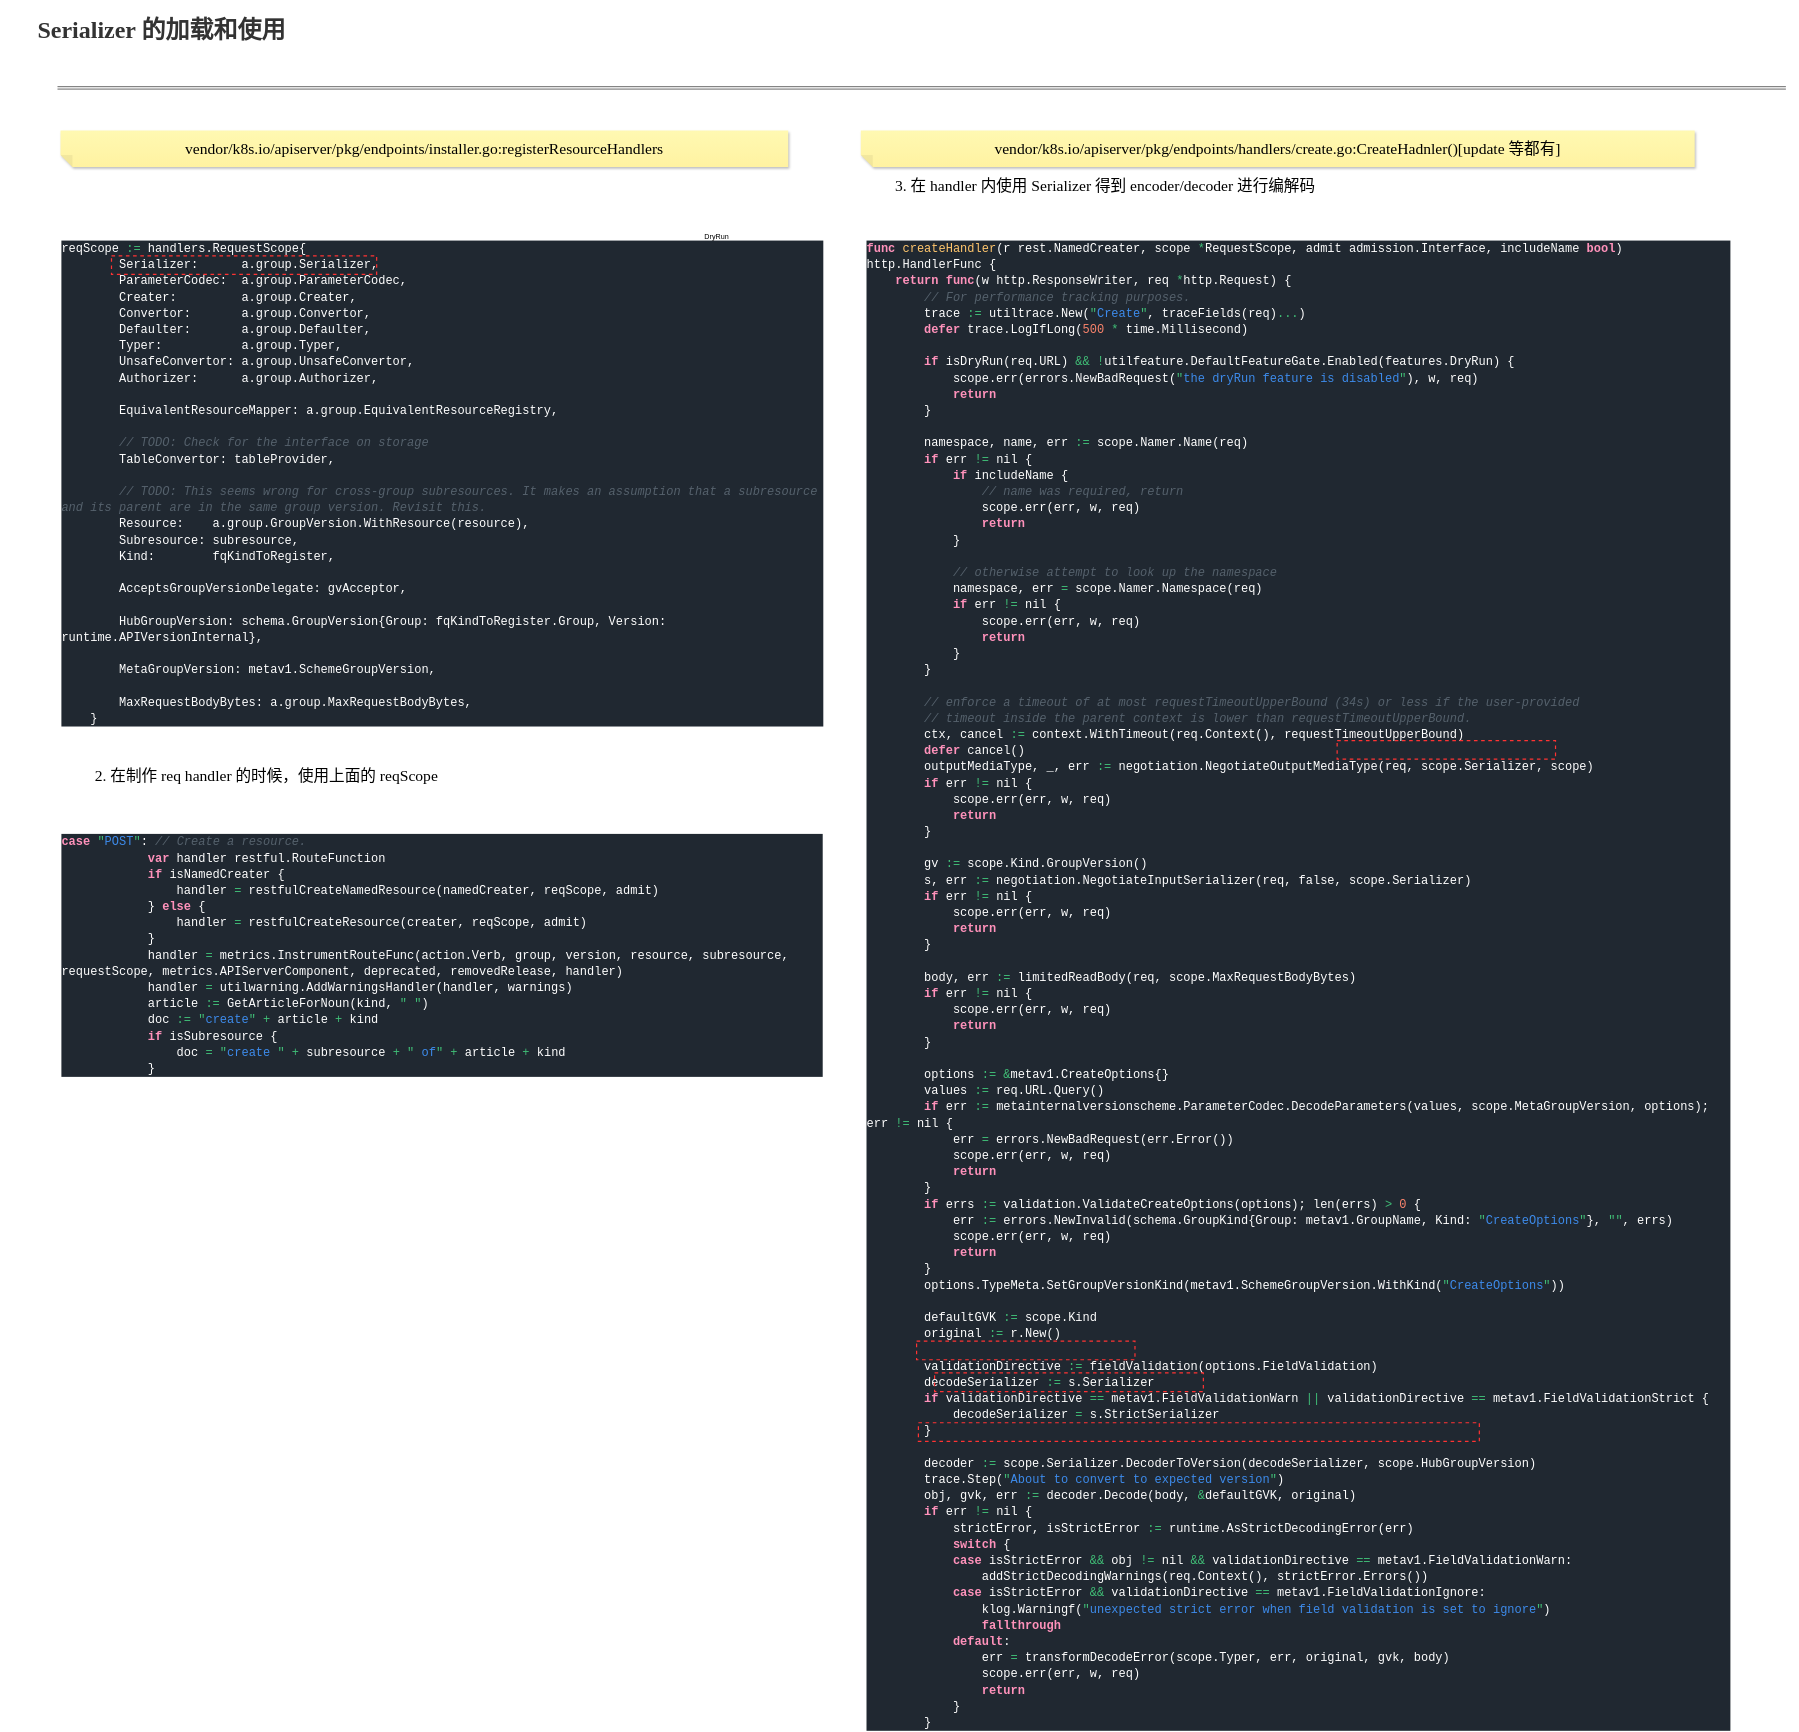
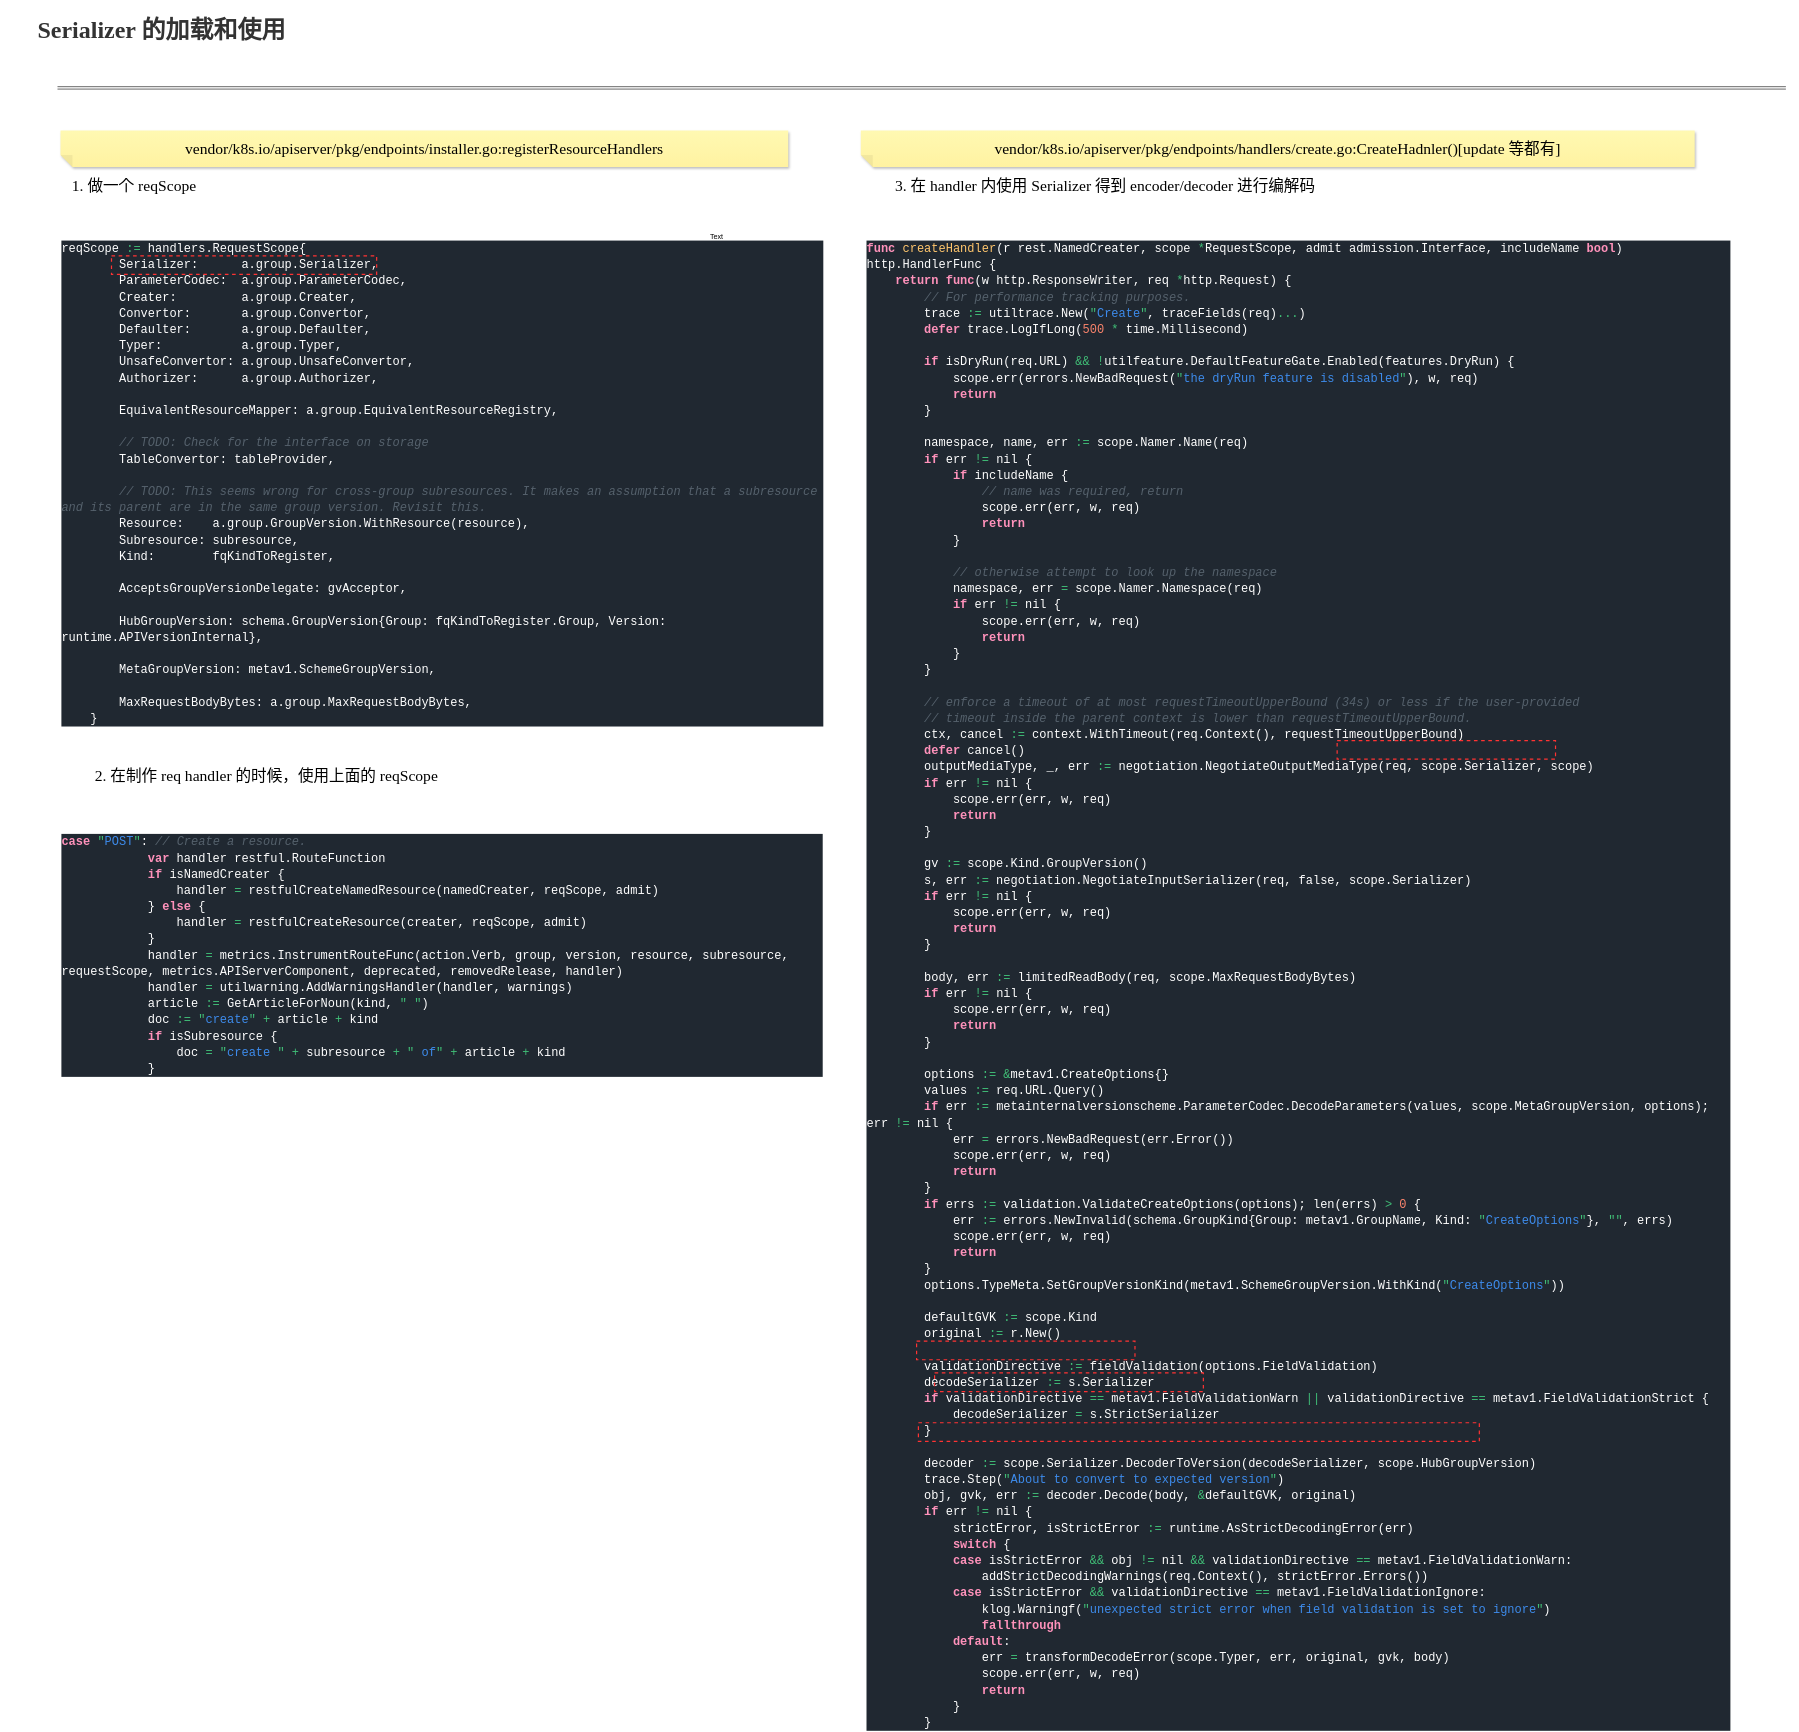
node "1. 做一个 reqScope": added
node "DryRun": label "DryRun" -> "Text"
